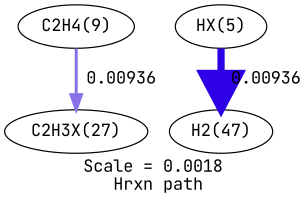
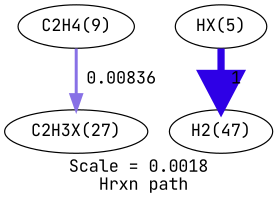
edge "C2H4(9)" -> "C2H3X(27)": label " 0.00936" -> " 0.00836"
edge "HX(5)" -> "H2(47)": label " 0.00936" -> " 1"
